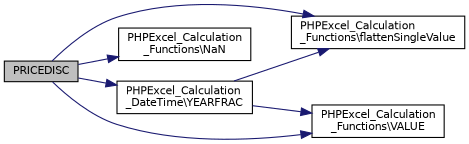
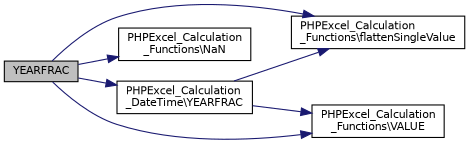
node "PRICEDISC": label "PRICEDISC" -> "YEARFRAC"
